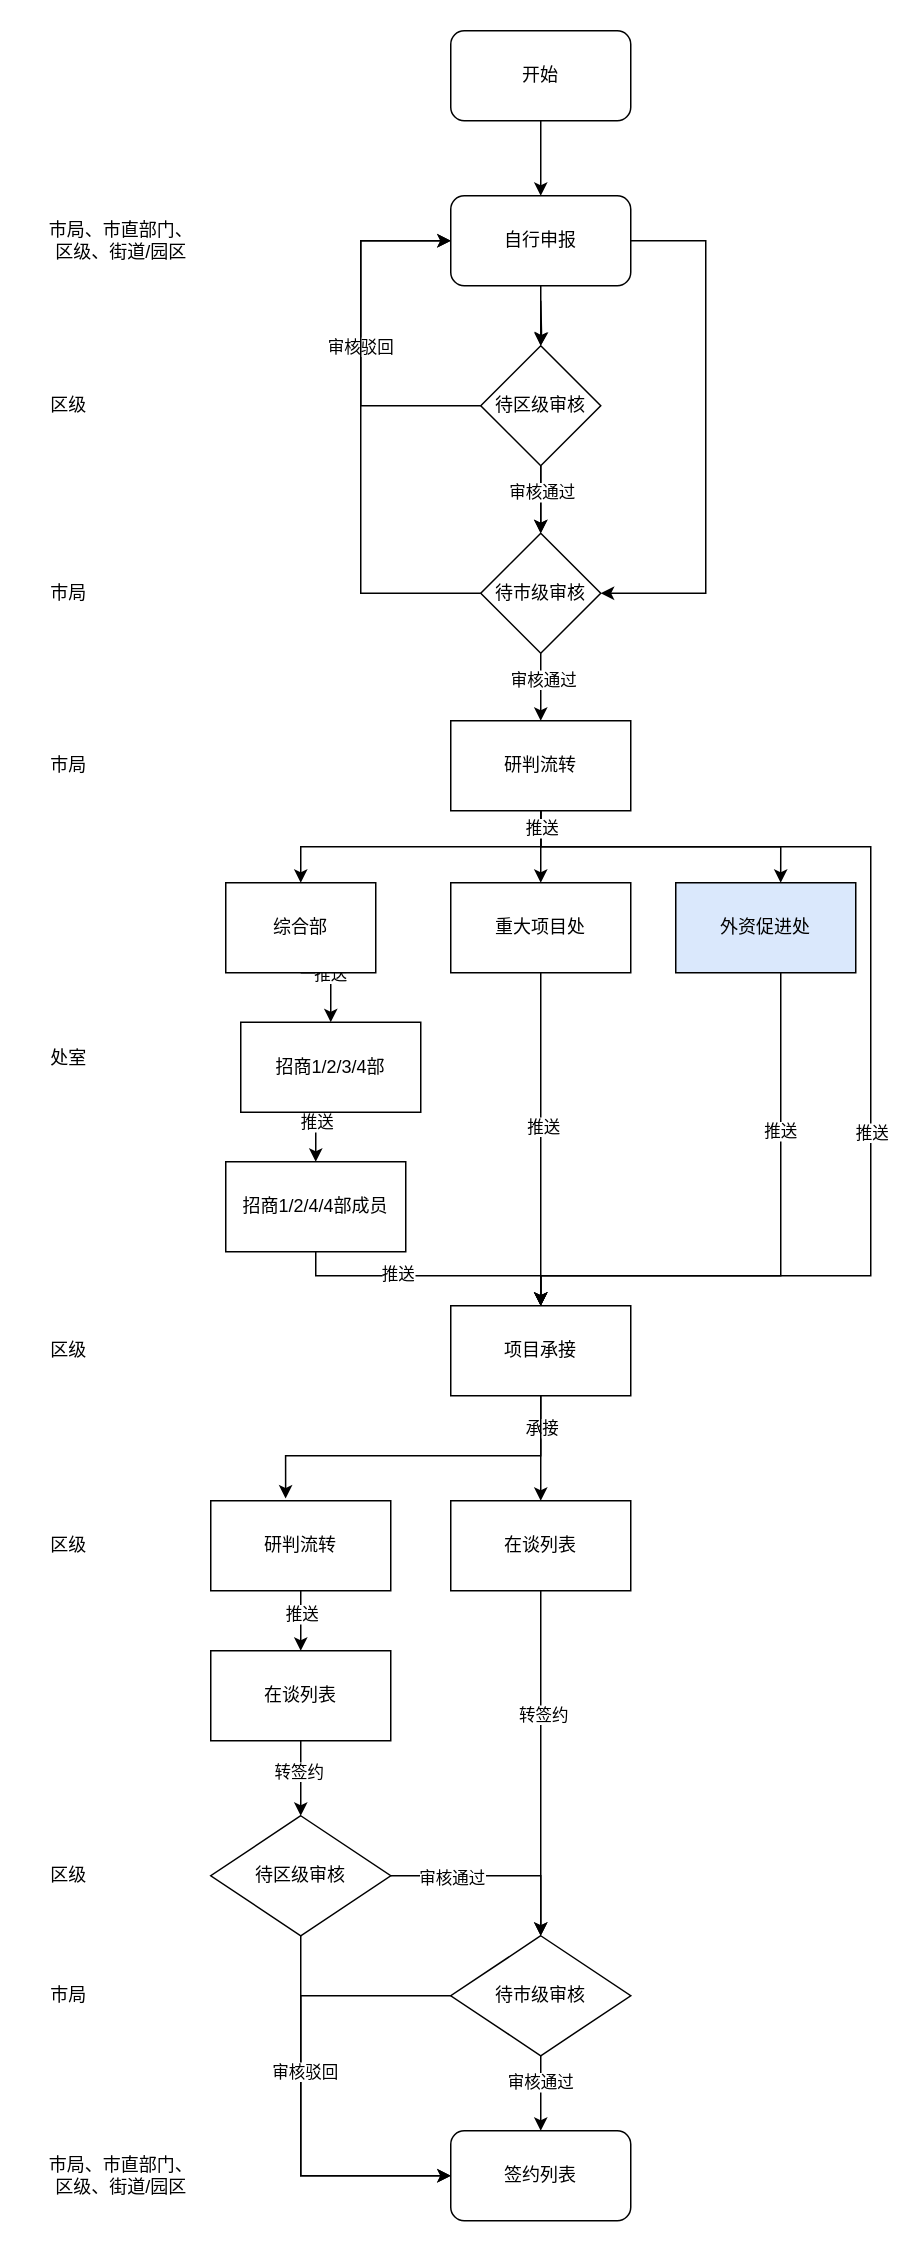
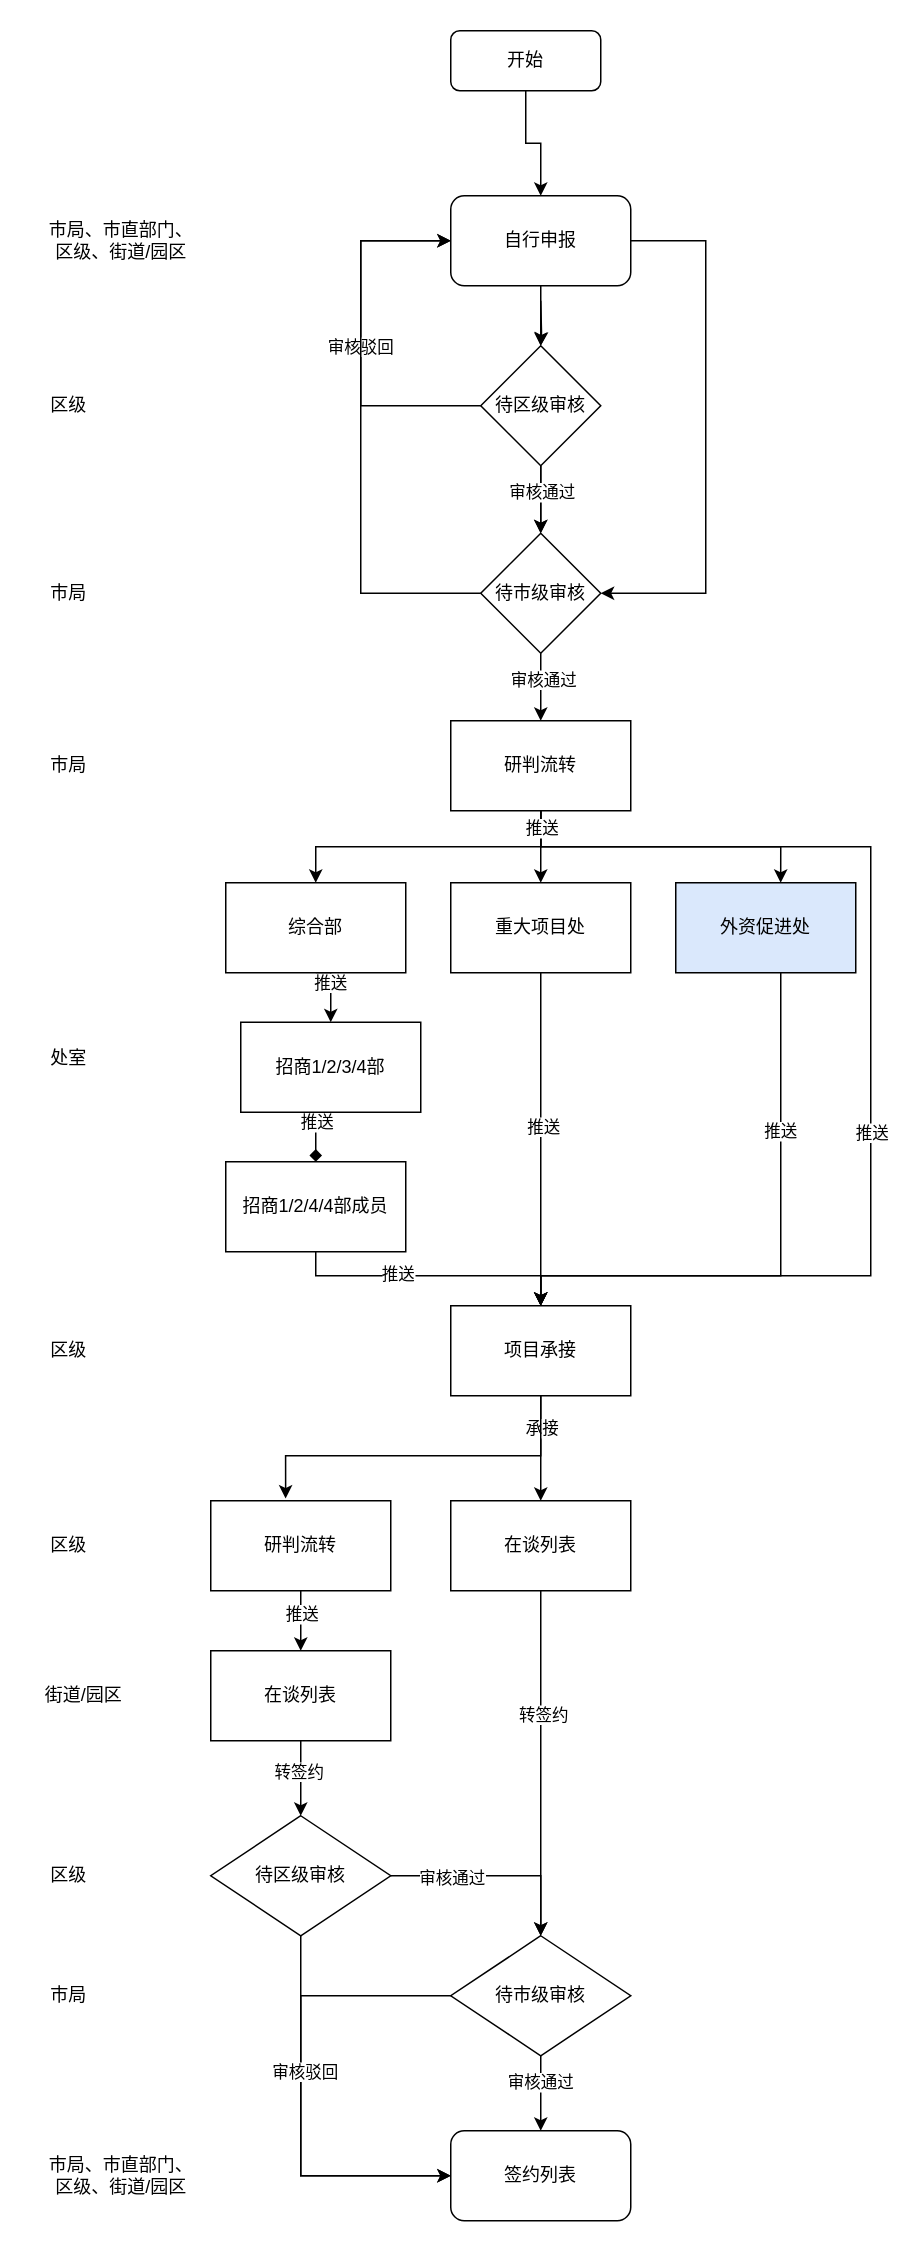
node "开始": size 180x90 -> 150x60
node "综合部": size 150x90 -> 180x90
edge "招商1/2/3/4部" -> "招商1/2/4/4部成员": arrowhead classic -> diamond
node "街道/园区": added
